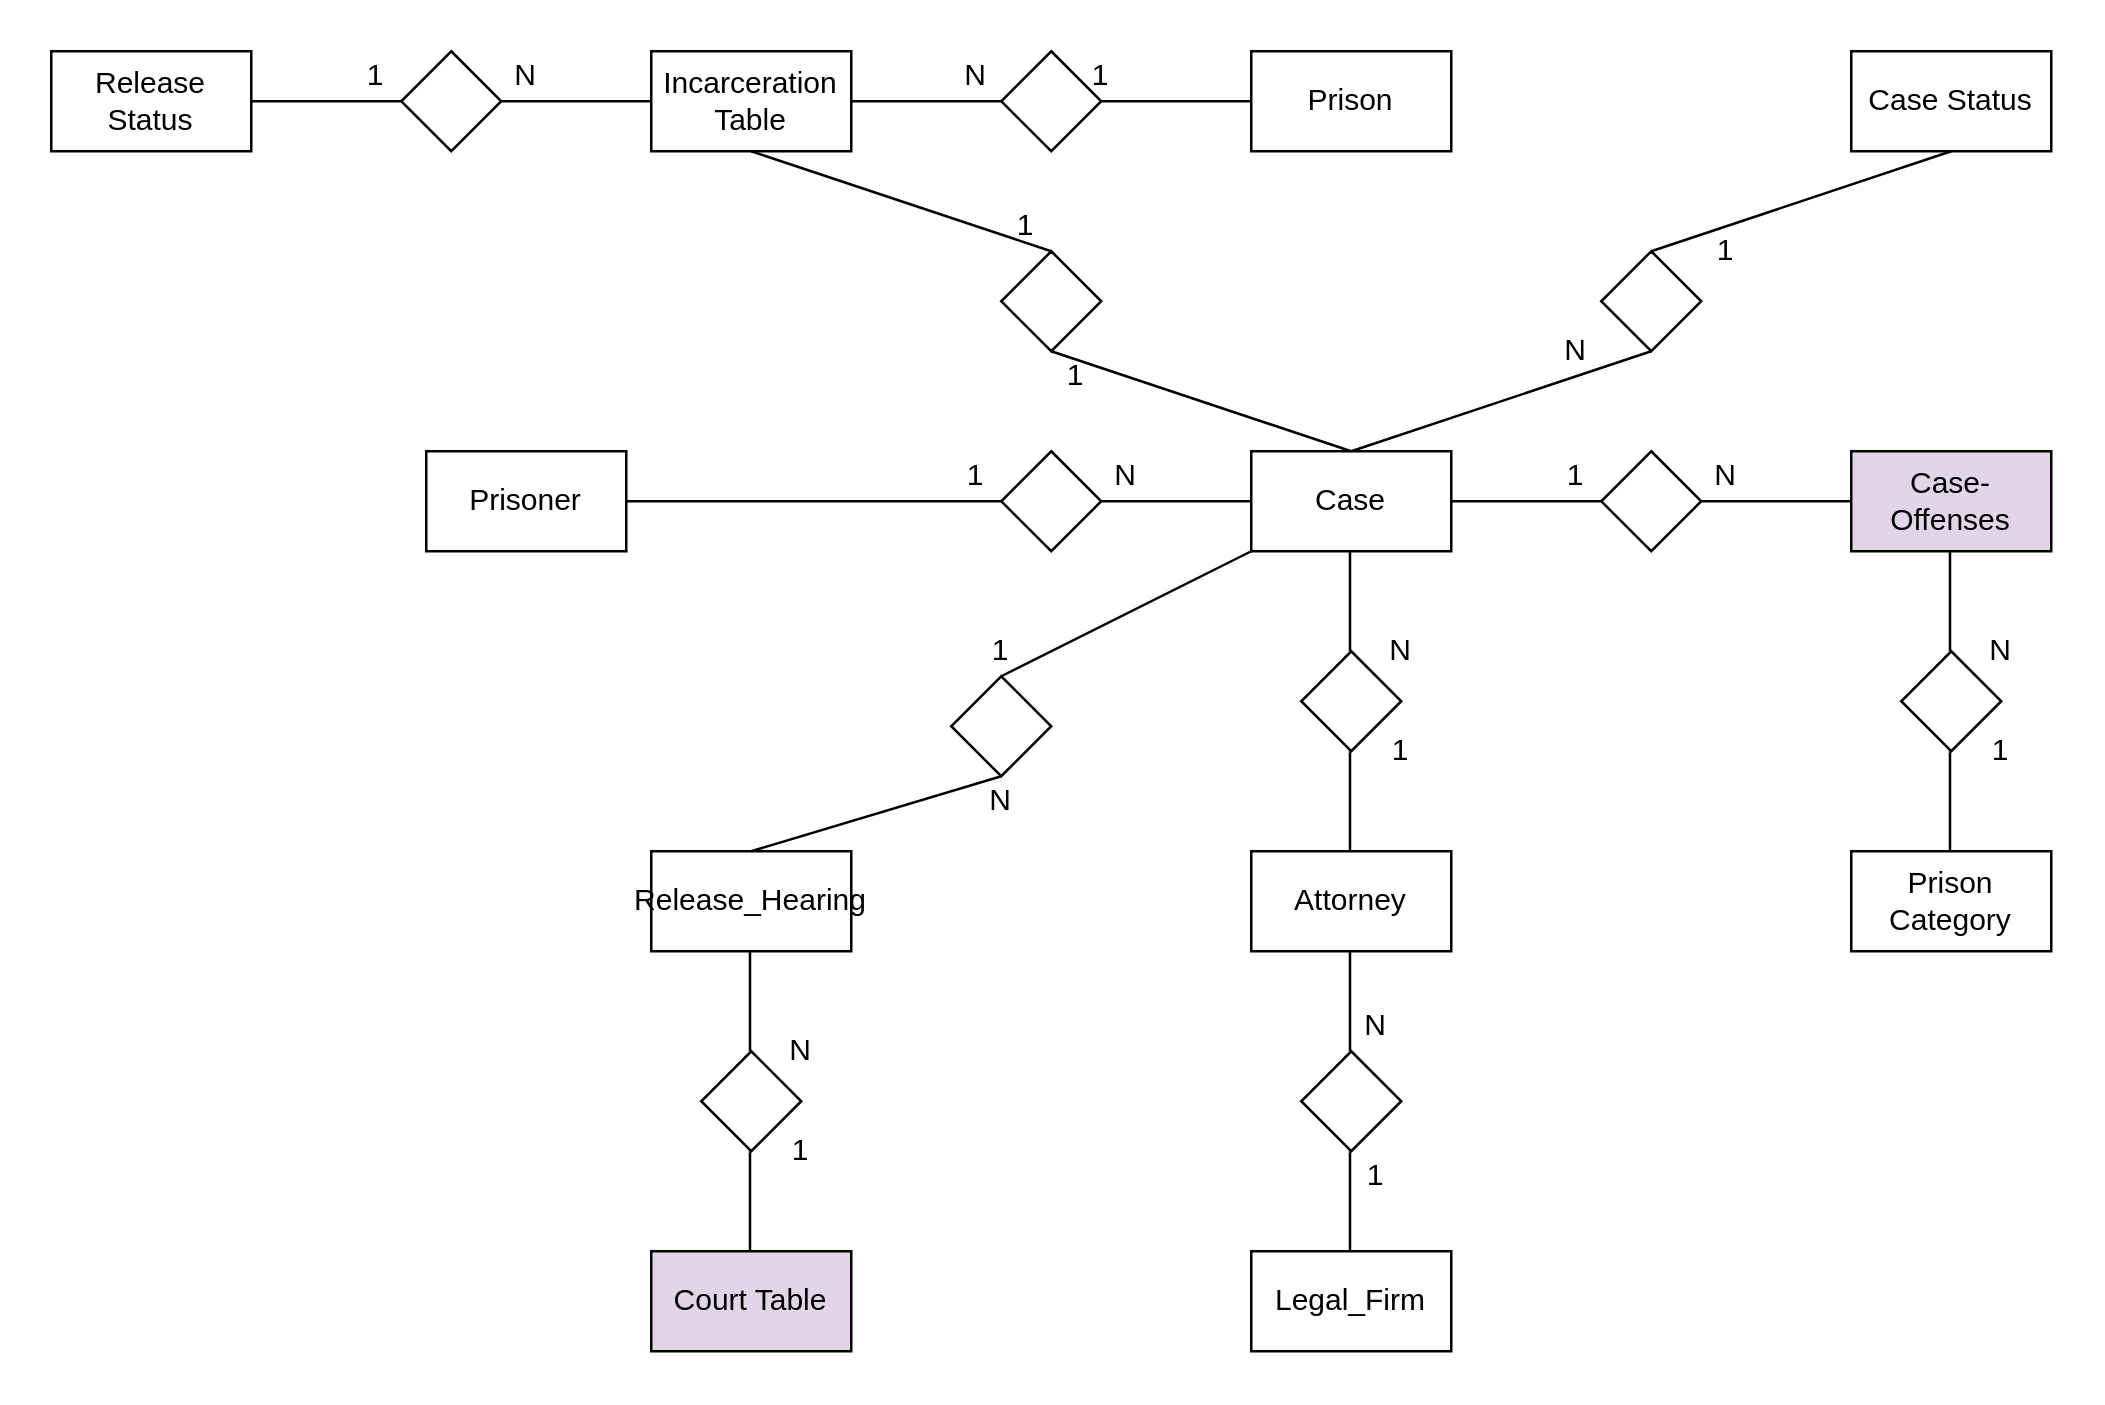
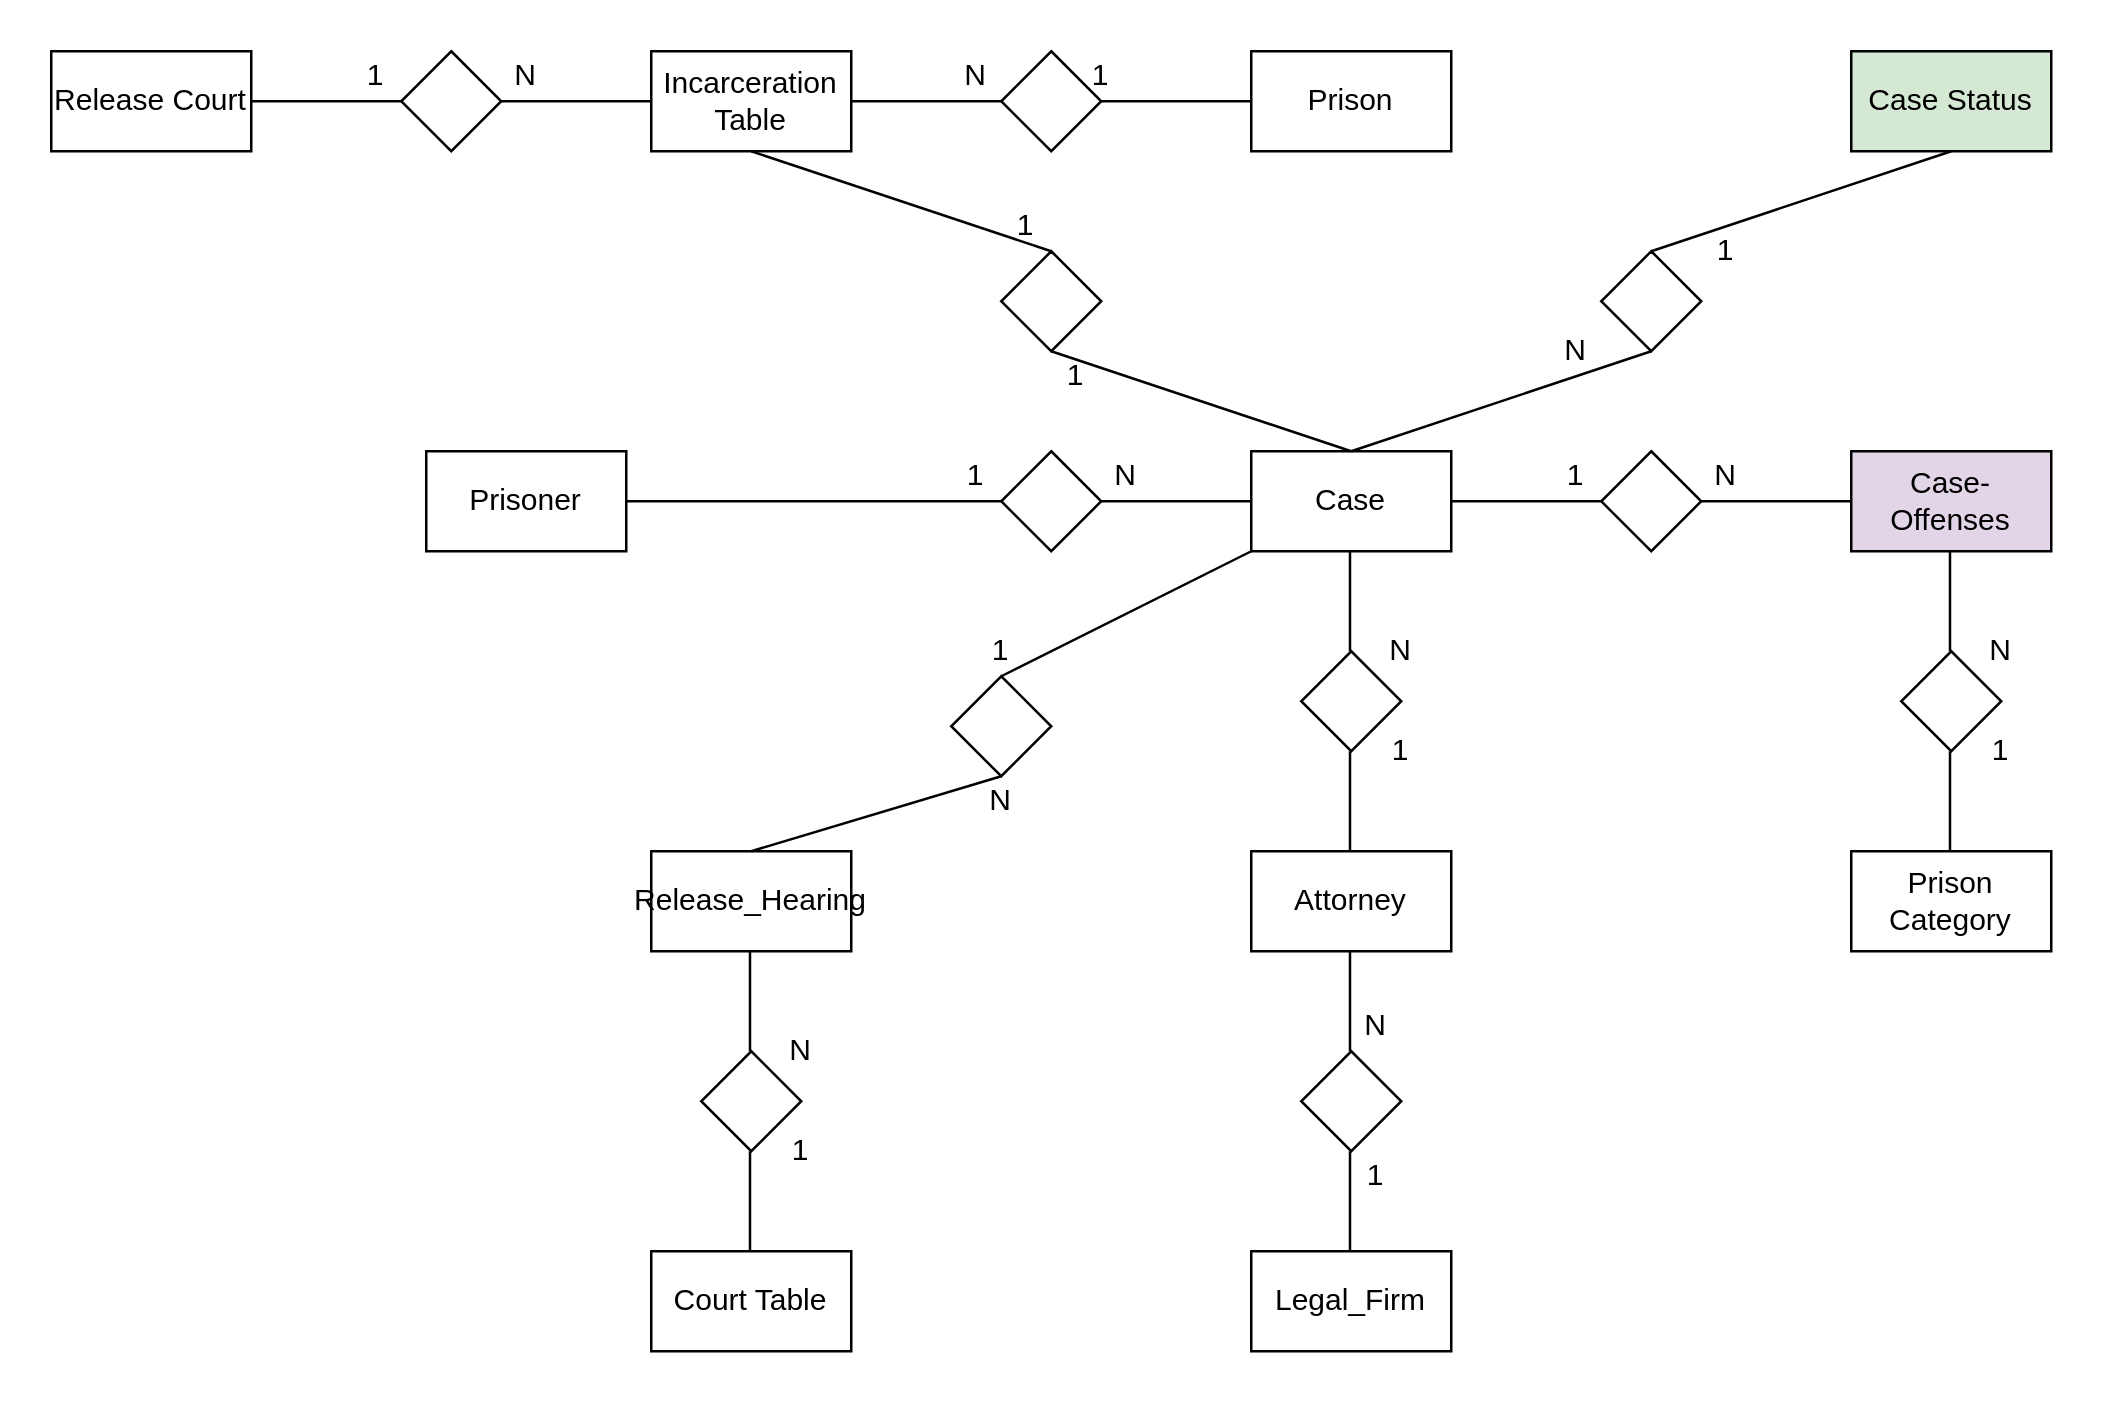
node "Release Status": label "Release Status" -> "Release Court"
node "Case Status": fillcolor #ffffff -> #d5e8d4
node "Court Table": fillcolor #e1d5e7 -> #ffffff
